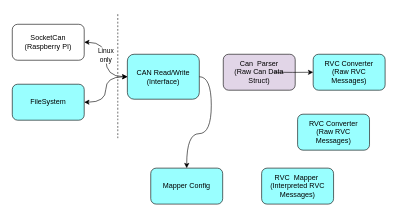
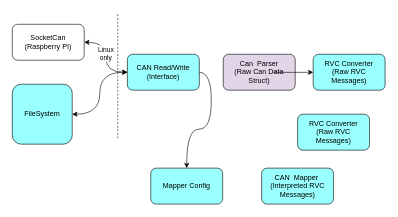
node "CAN Read/Write (Interface)": size 72x45 -> 72x36
node "FileSystem": size 72x36 -> 60x60
node "RVC Mapper (Interpreted RVC Messages)": label "RVC Mapper (Interpreted RVC Messages)" -> "CAN Mapper (Interpreted RVC Messages)"
